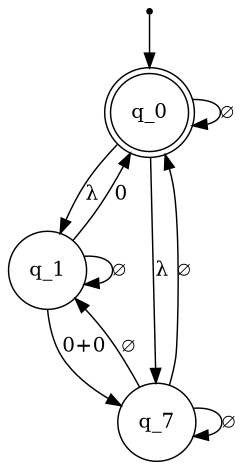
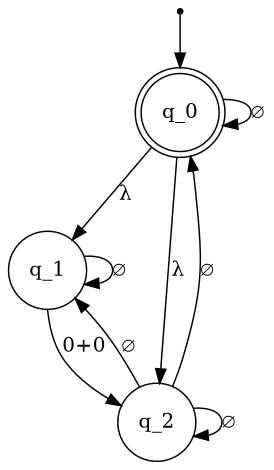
edge "q_1" -> "q_0": removed, label "0"
node "q_7": label "q_7" -> "q_2"
